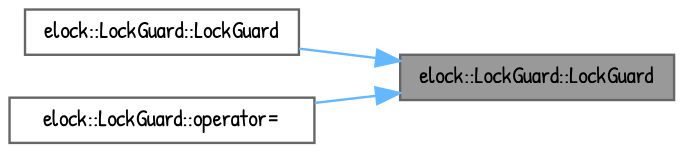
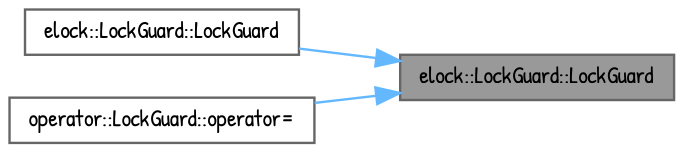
node "elock::LockGuard::operator=": label "elock::LockGuard::operator=" -> "operator::LockGuard::operator="
